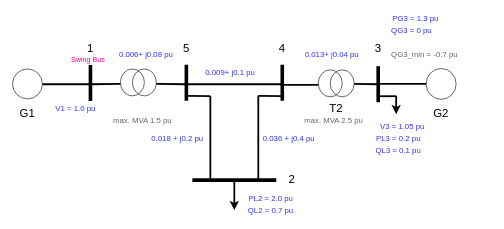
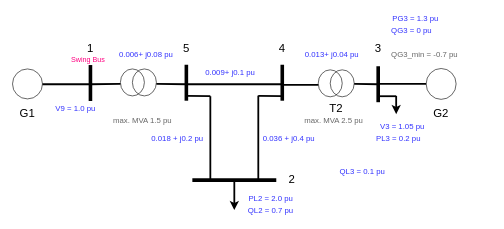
node "V1 = 1.0 pu": label "V1 = 1.0 pu" -> "V9 = 1.0 pu"
node "QL3 = 0.1 pu": moved (425, 150) -> (389, 171)
